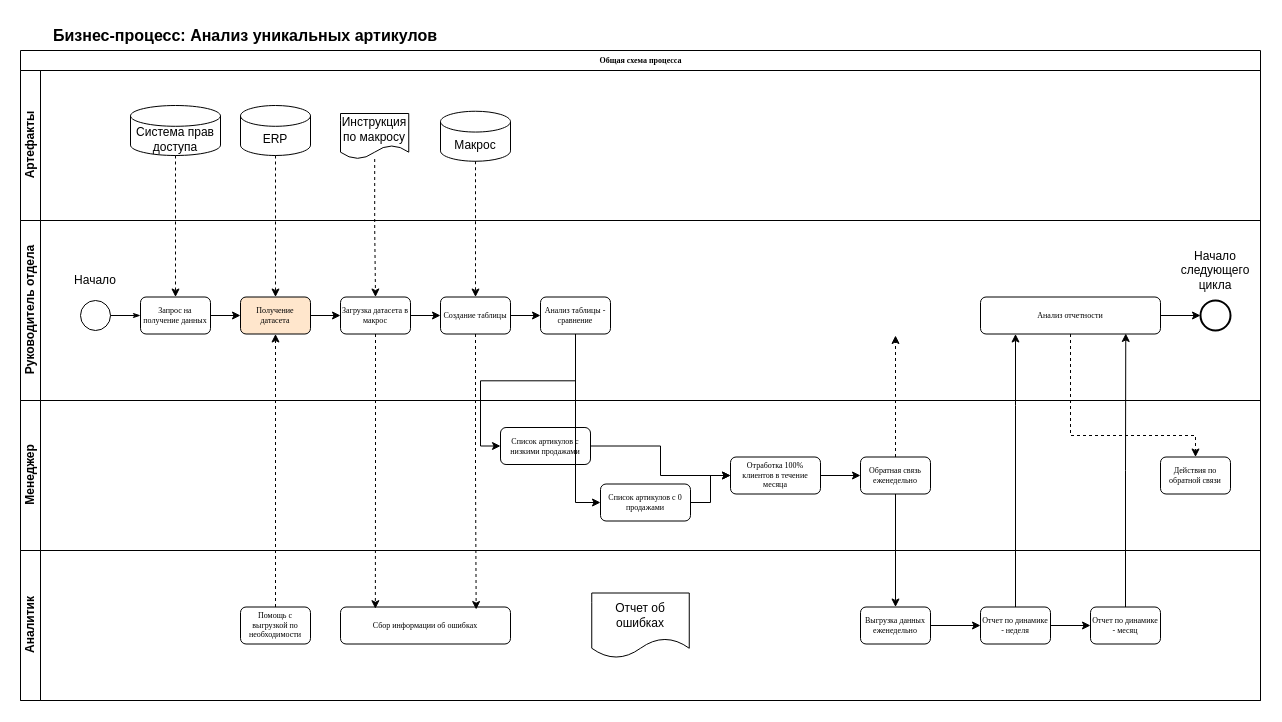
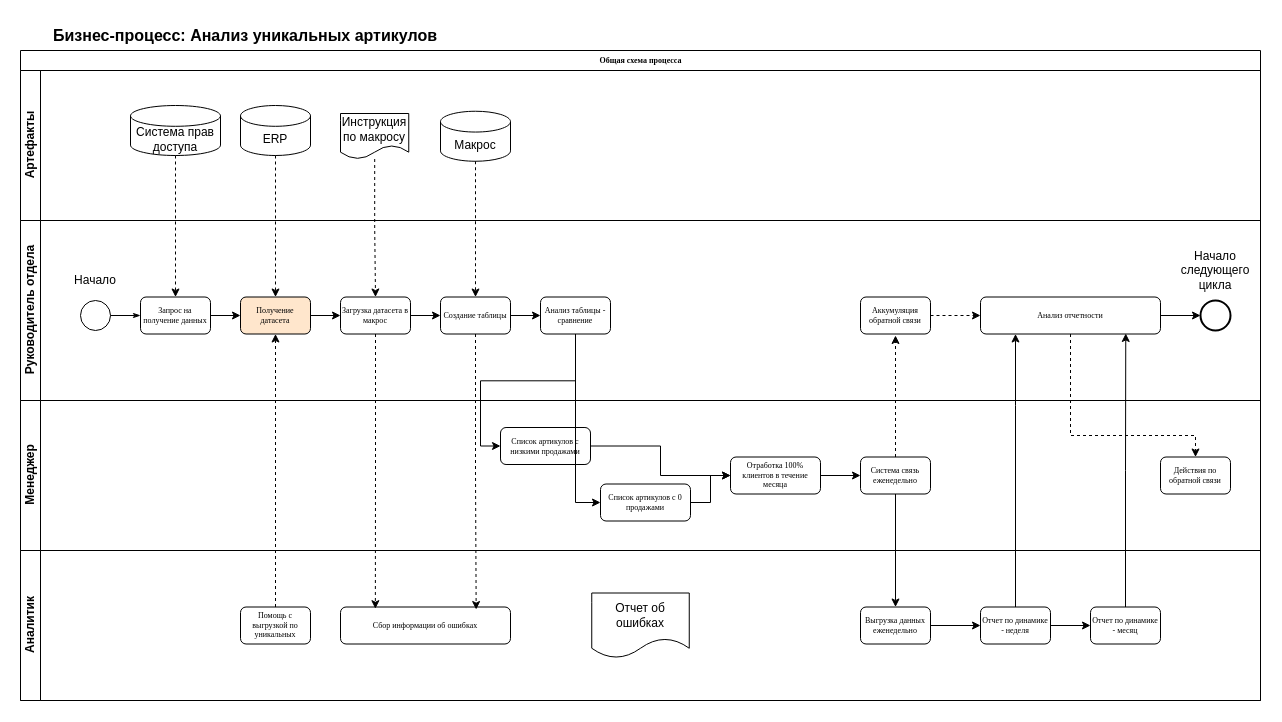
node "Аккумуляция обратной связи": added
edge "Аккумуляция обратной связи" -> "Анализ отчетности": added
node "Обратная связь еженедельно": label "Обратная связь еженедельно" -> "Система связь еженедельно"
node "Помощь с выгрузкой по необходимости": label "Помощь с выгрузкой по необходимости" -> "Помощь с выгрузкой по уникальных"
